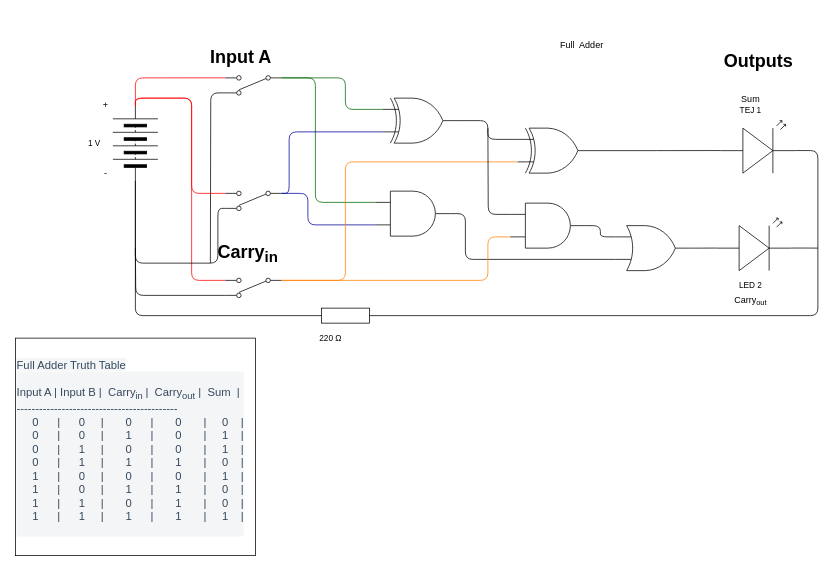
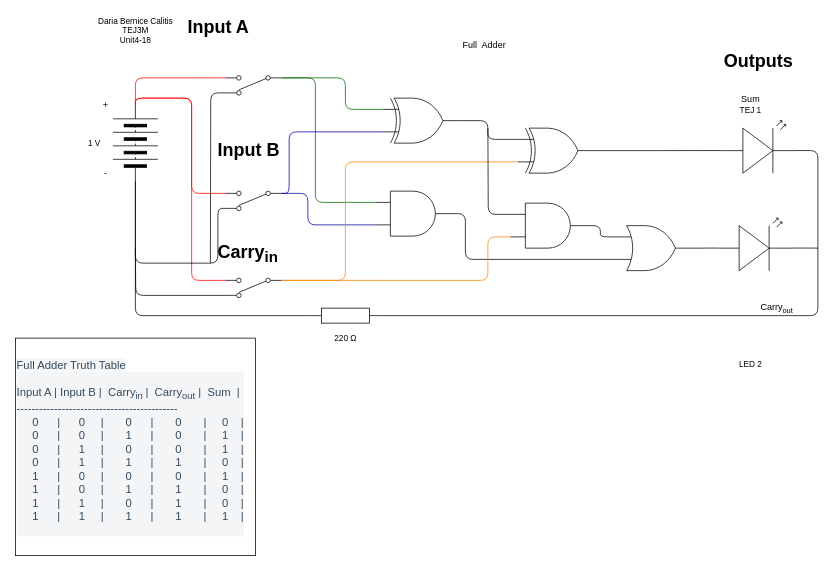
node "Daria Bernice Calitis TEJ3M Unit4-18": added
node "Full Adder": moved (582, 45) -> (484, 45)
node "Input A": moved (244, 57) -> (222, 27)
node "Input B": added
node "LED 2": moved (750, 285) -> (750, 364)
node "Carryout": moved (750, 300) -> (777, 308)
node "220 Ω": moved (330, 338) -> (345, 338)
